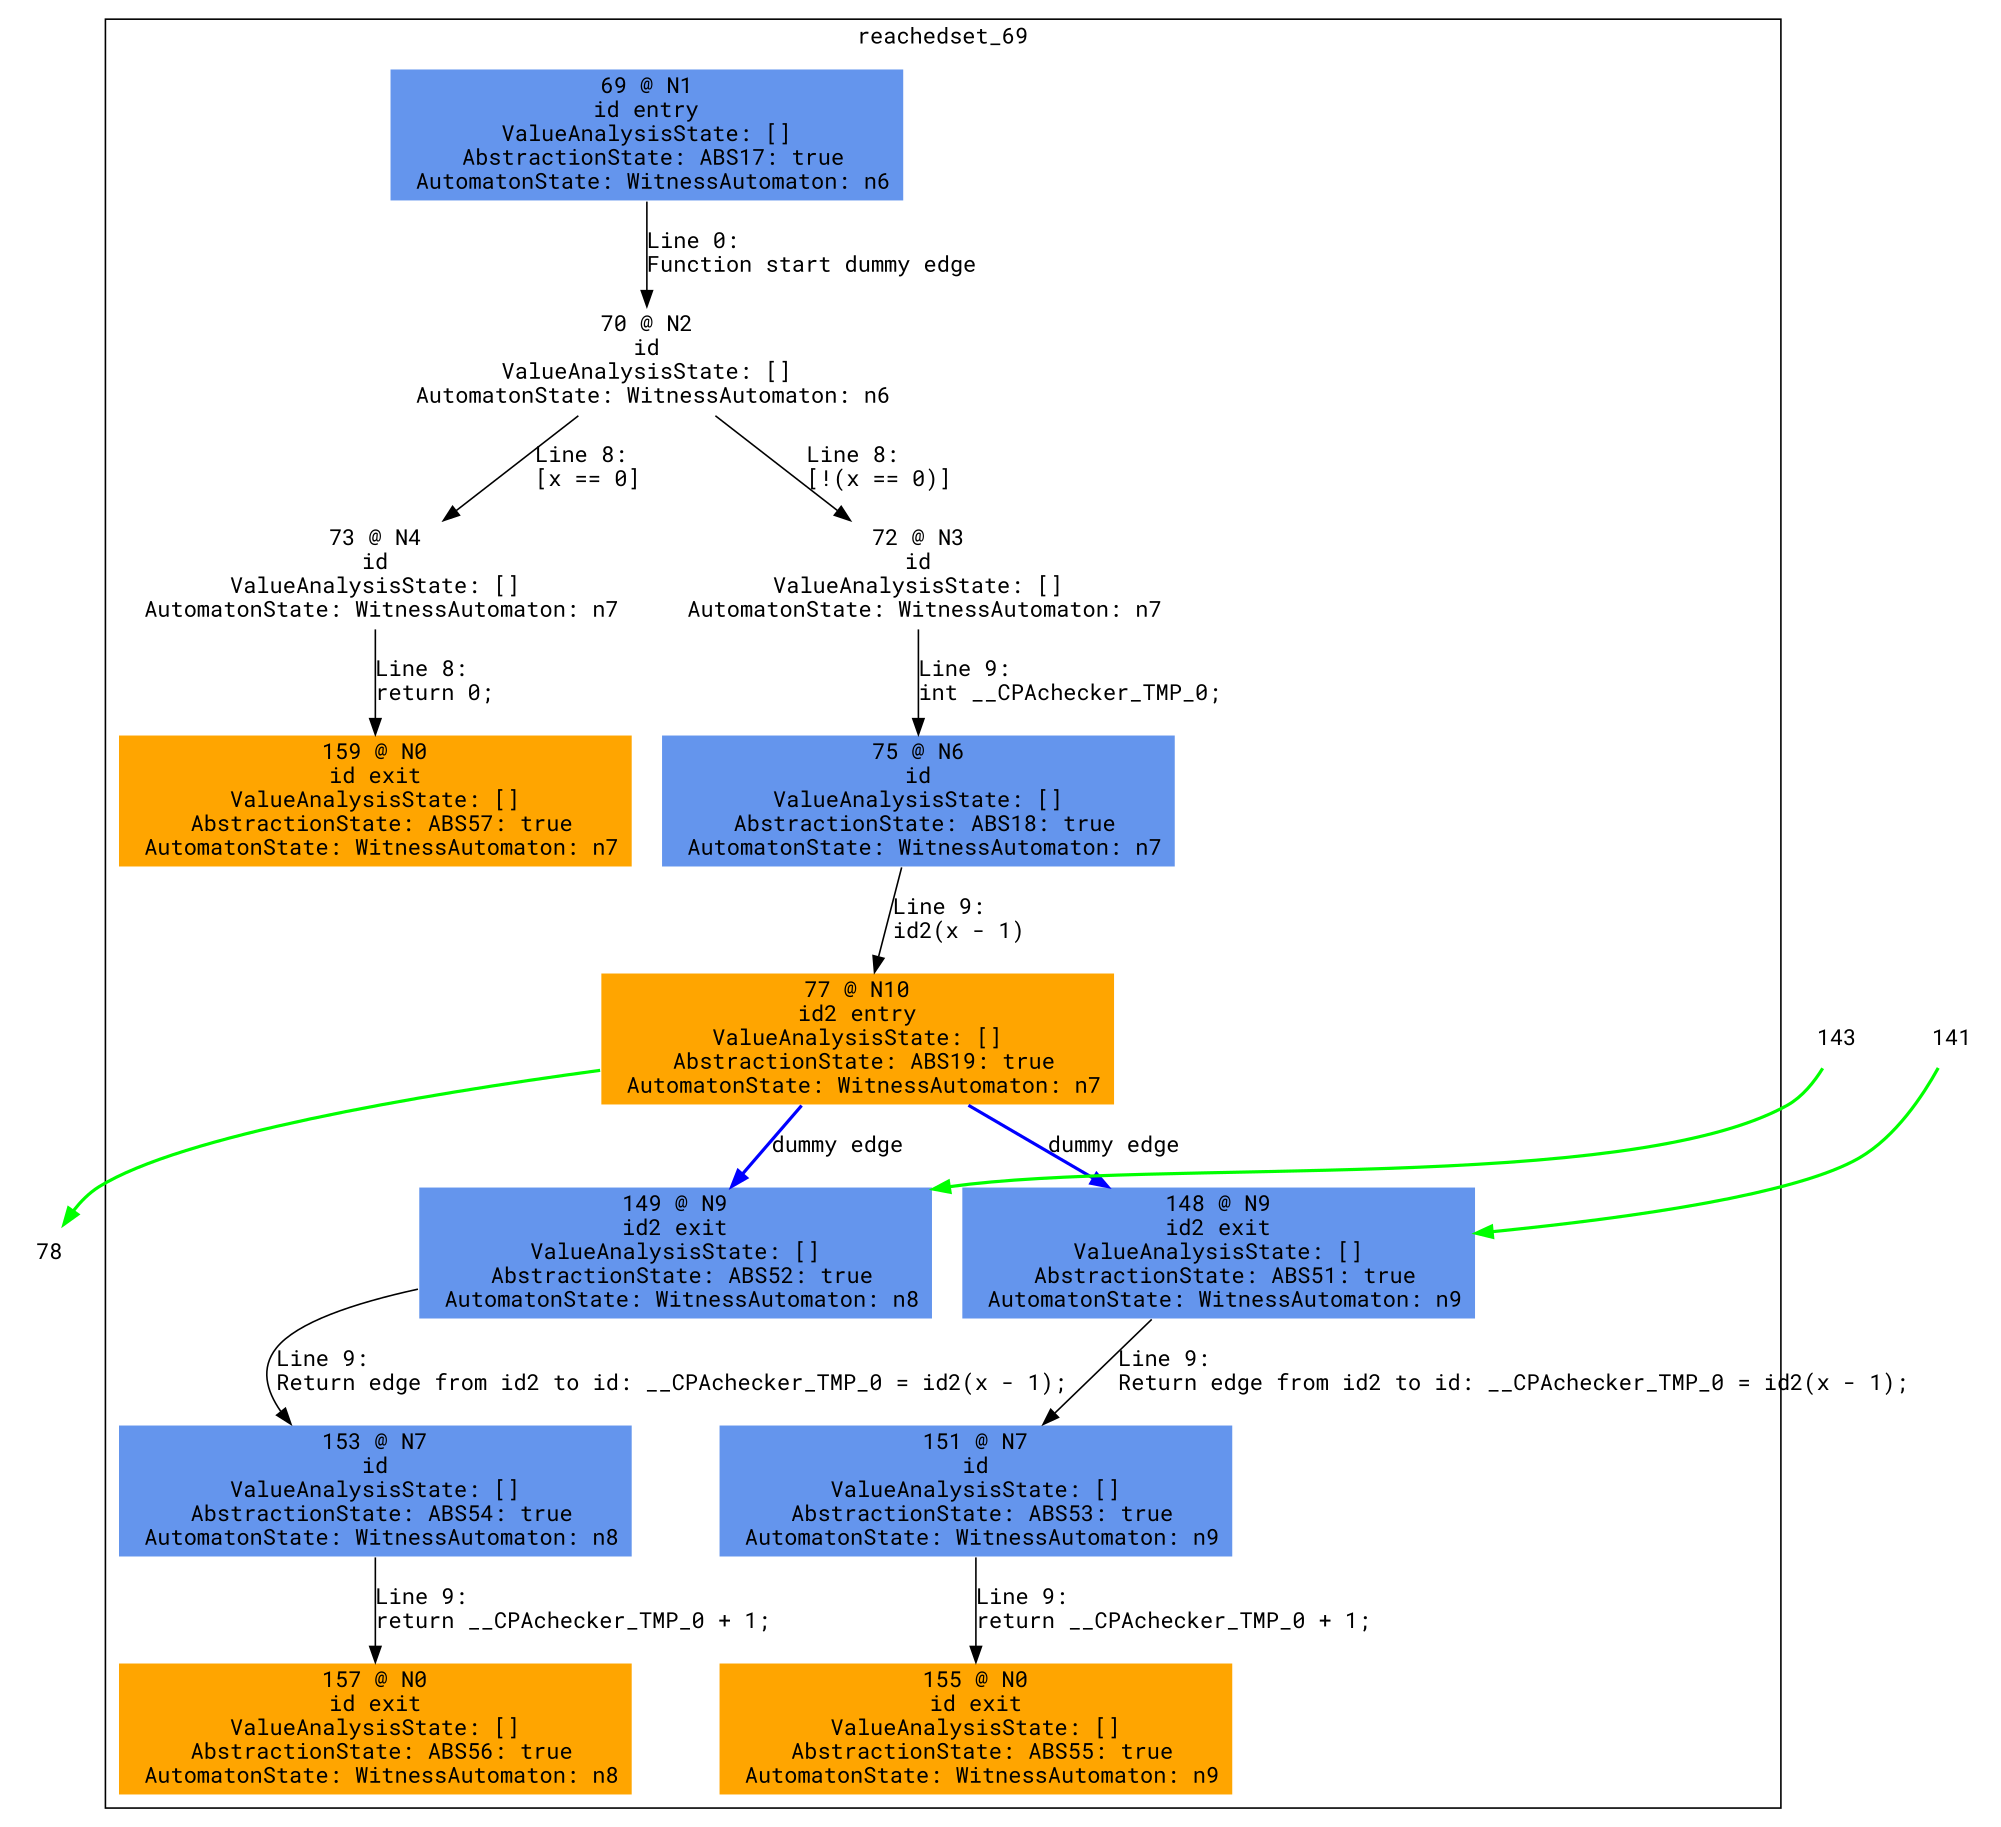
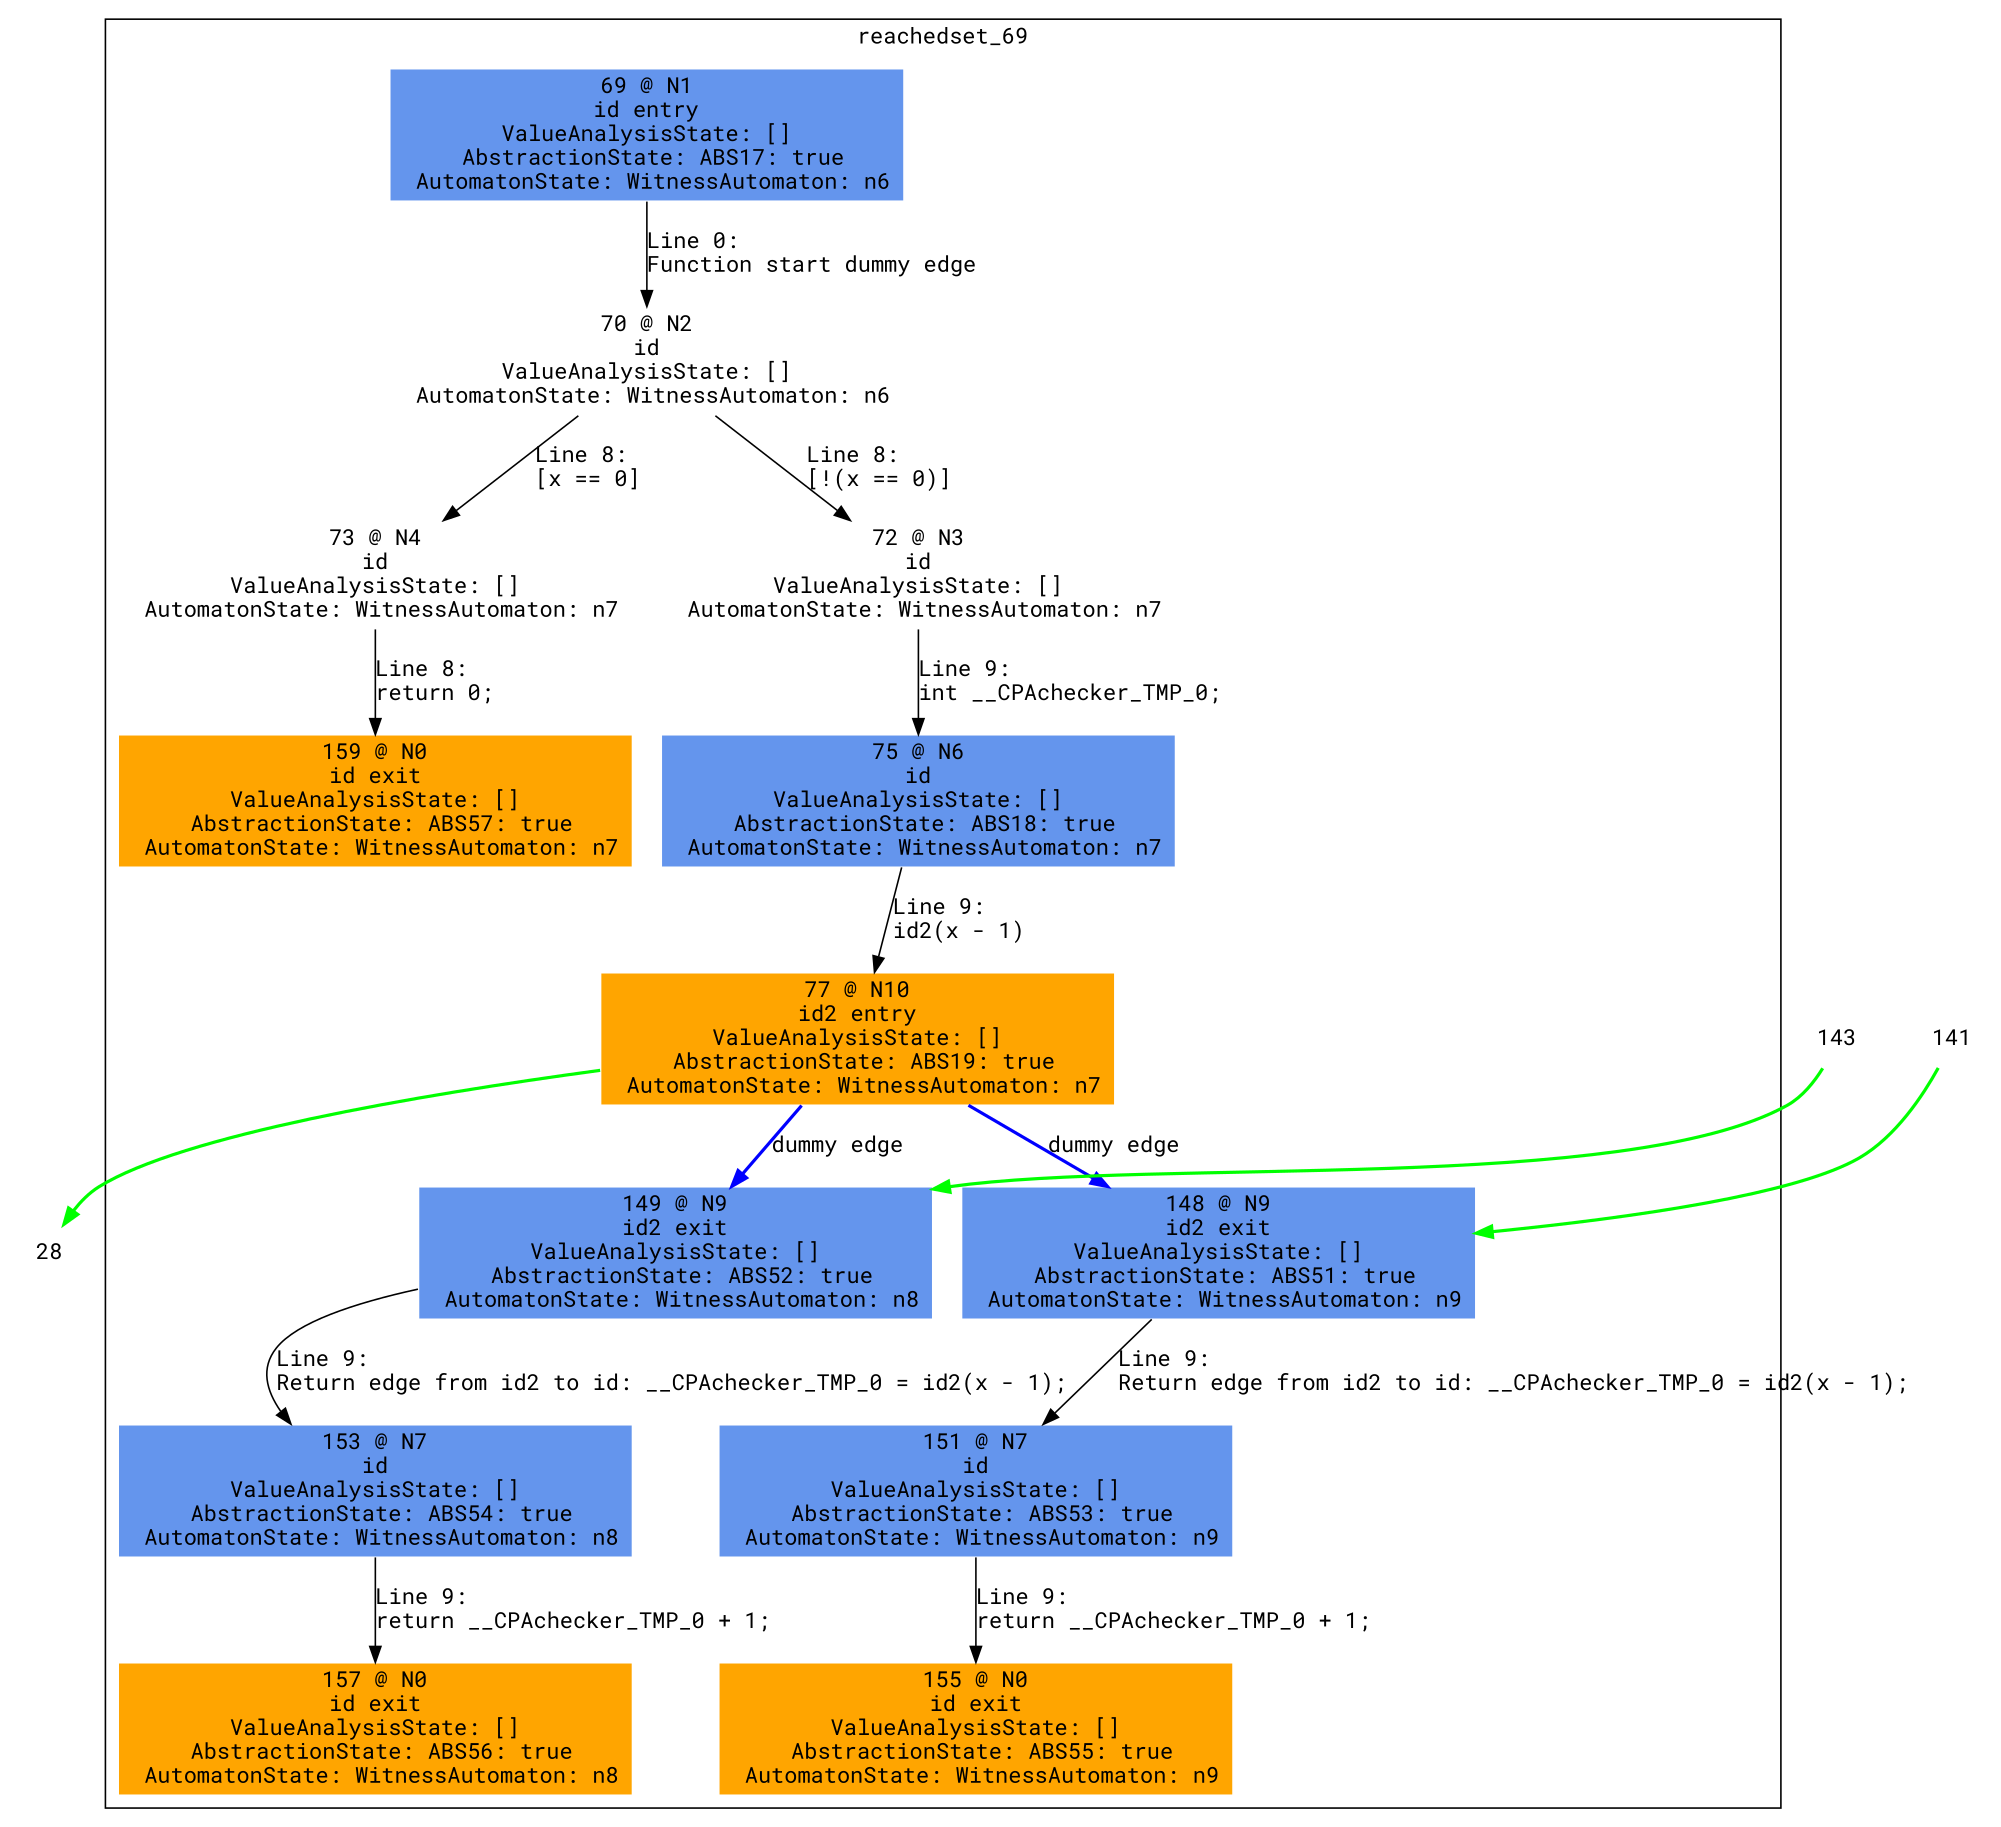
node "78": label "78" -> "28"
